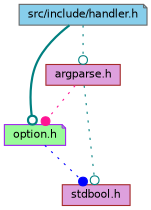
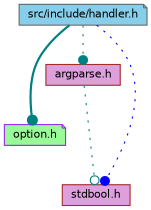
edge "src/include/handler.h" -> "argparse.h": arrowhead odot -> dot
edge "src/include/handler.h" -> "option.h": arrowhead odot -> dot
edge "argparse.h" -> "option.h": removed
edge "option.h" -> "stdbool.h": now "src/include/handler.h" -> "stdbool.h"
